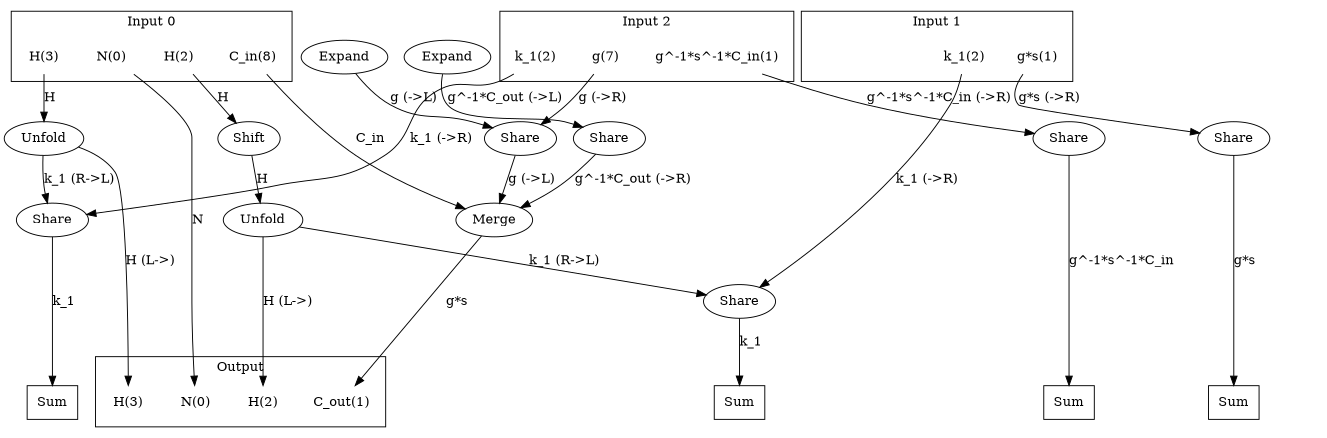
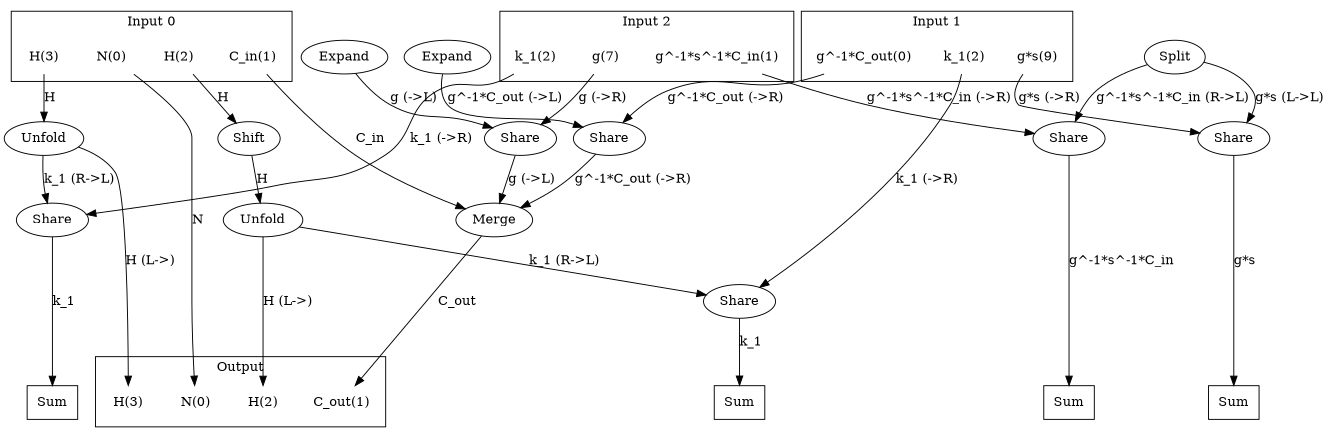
node "C_in(8)": label "C_in(8)" -> "C_in(1)"
node "g^-1*C_out(0)": added
node "g*s(1)": label "g*s(1)" -> "g*s(9)"
node "Split": added
edge "Merge" -> "C_out(1)": label "g*s" -> "C_out"
